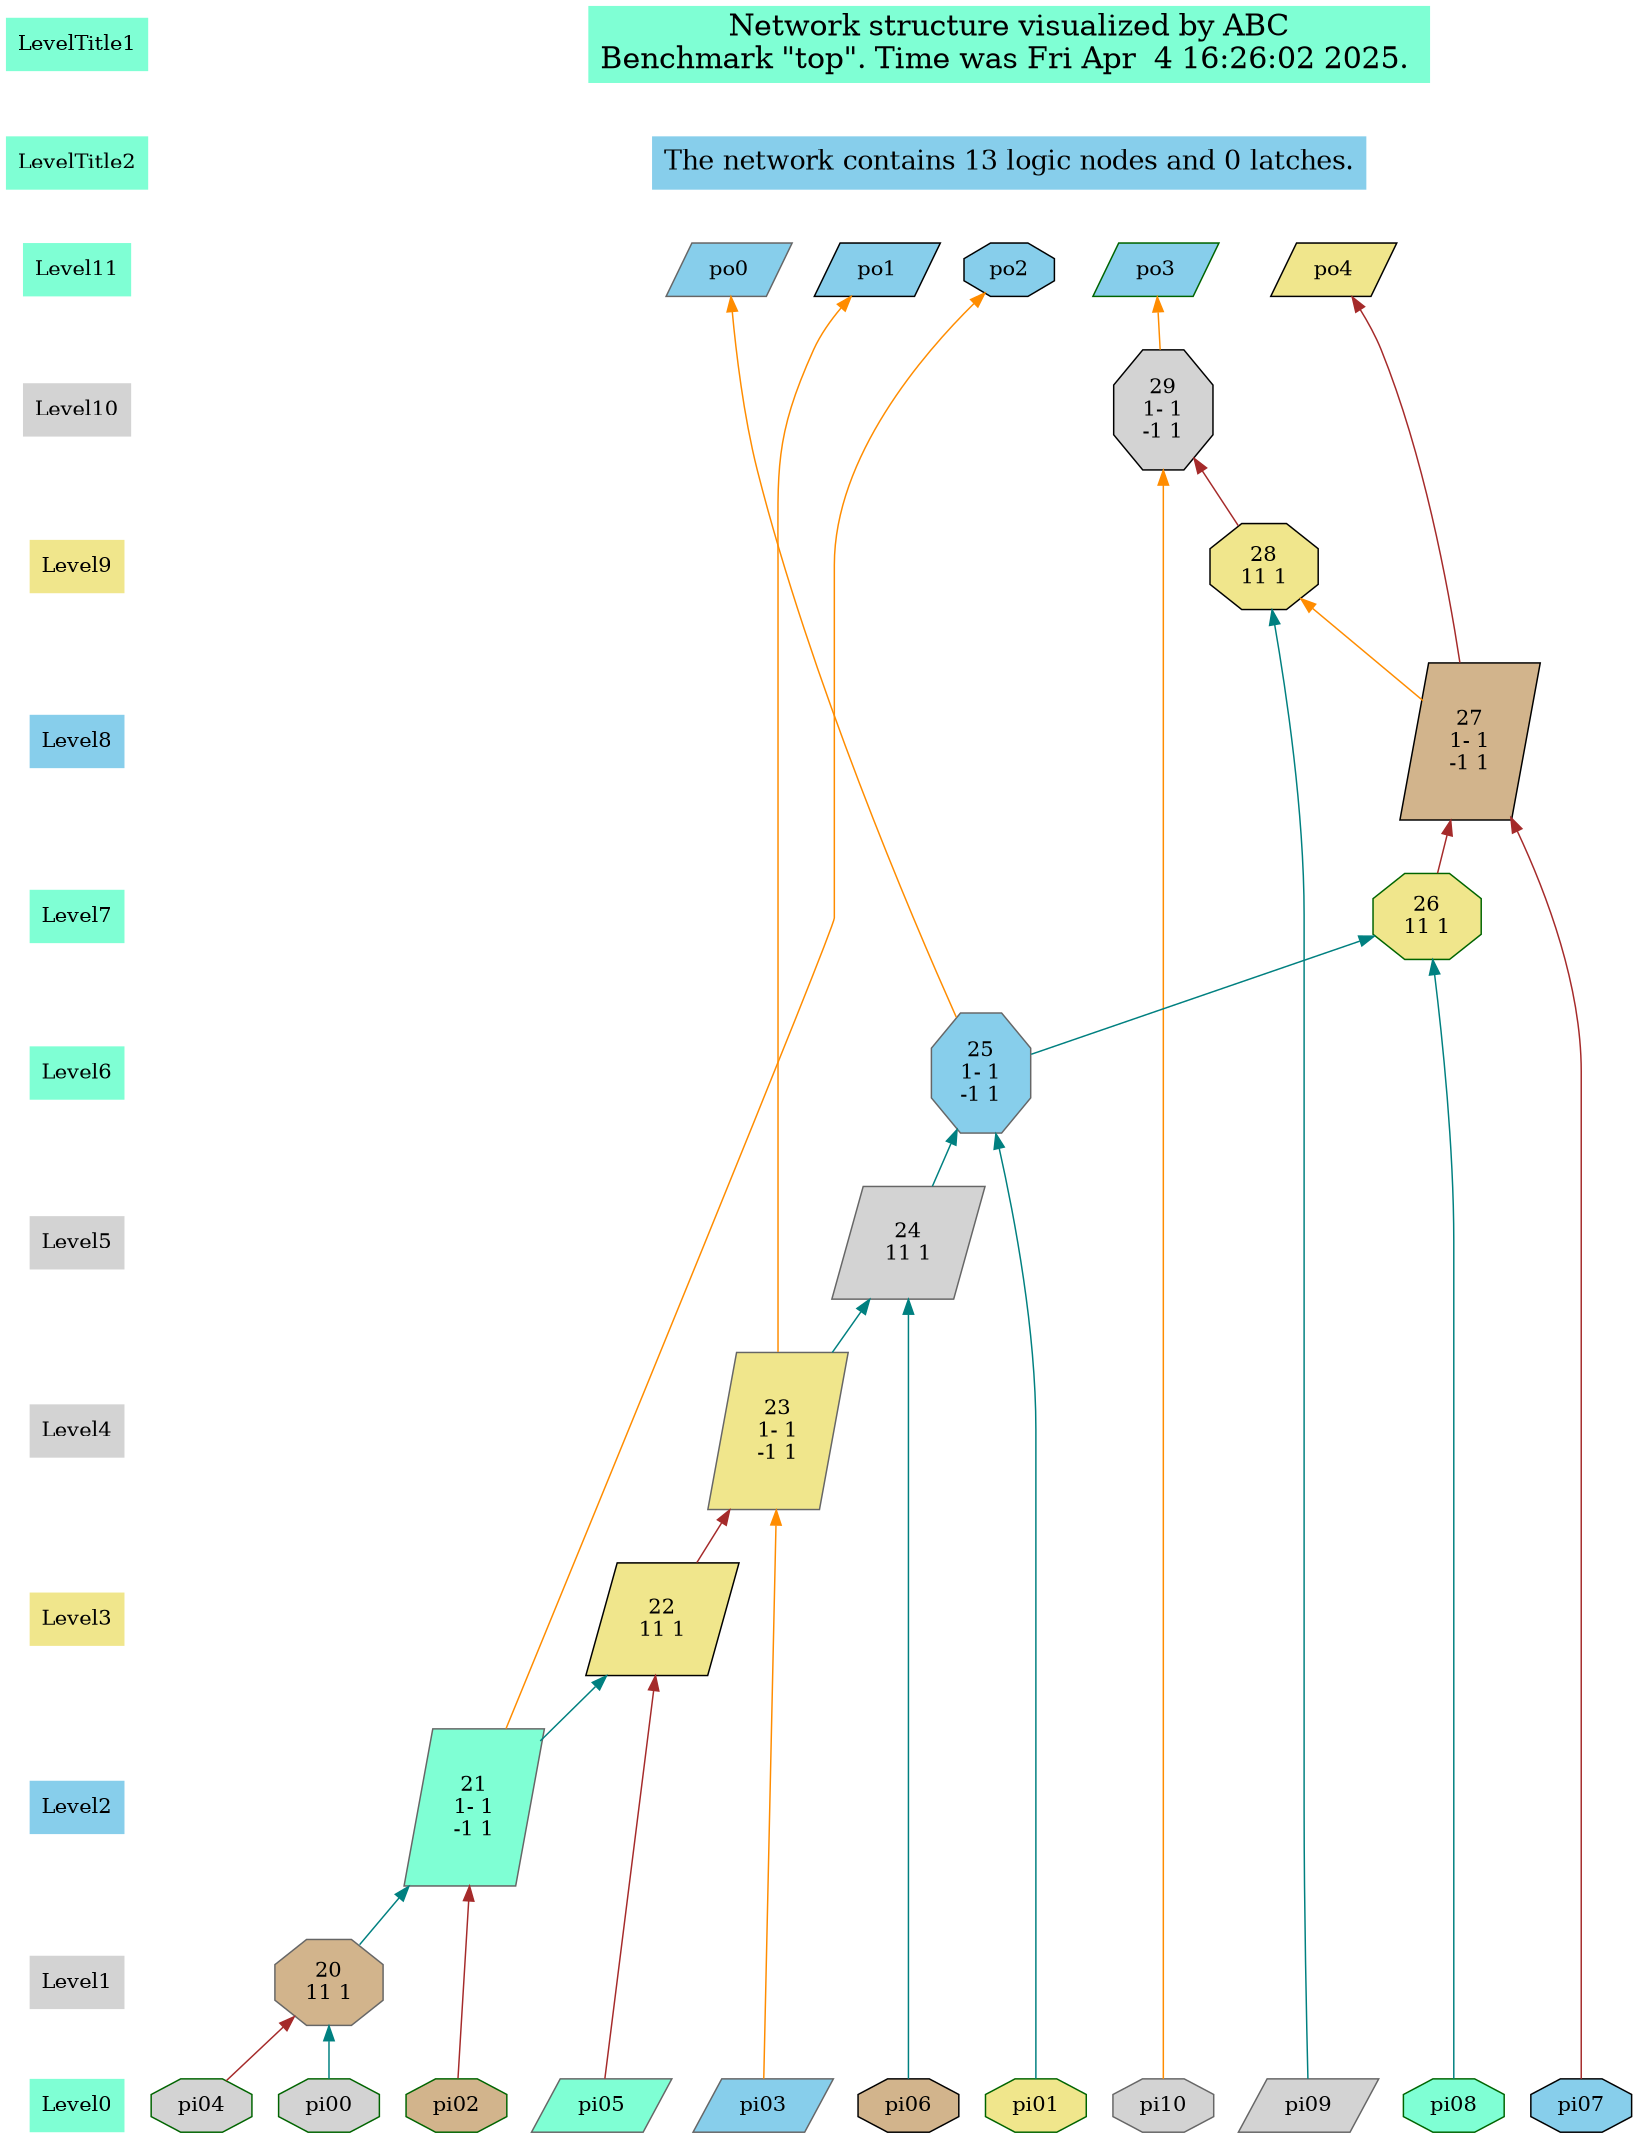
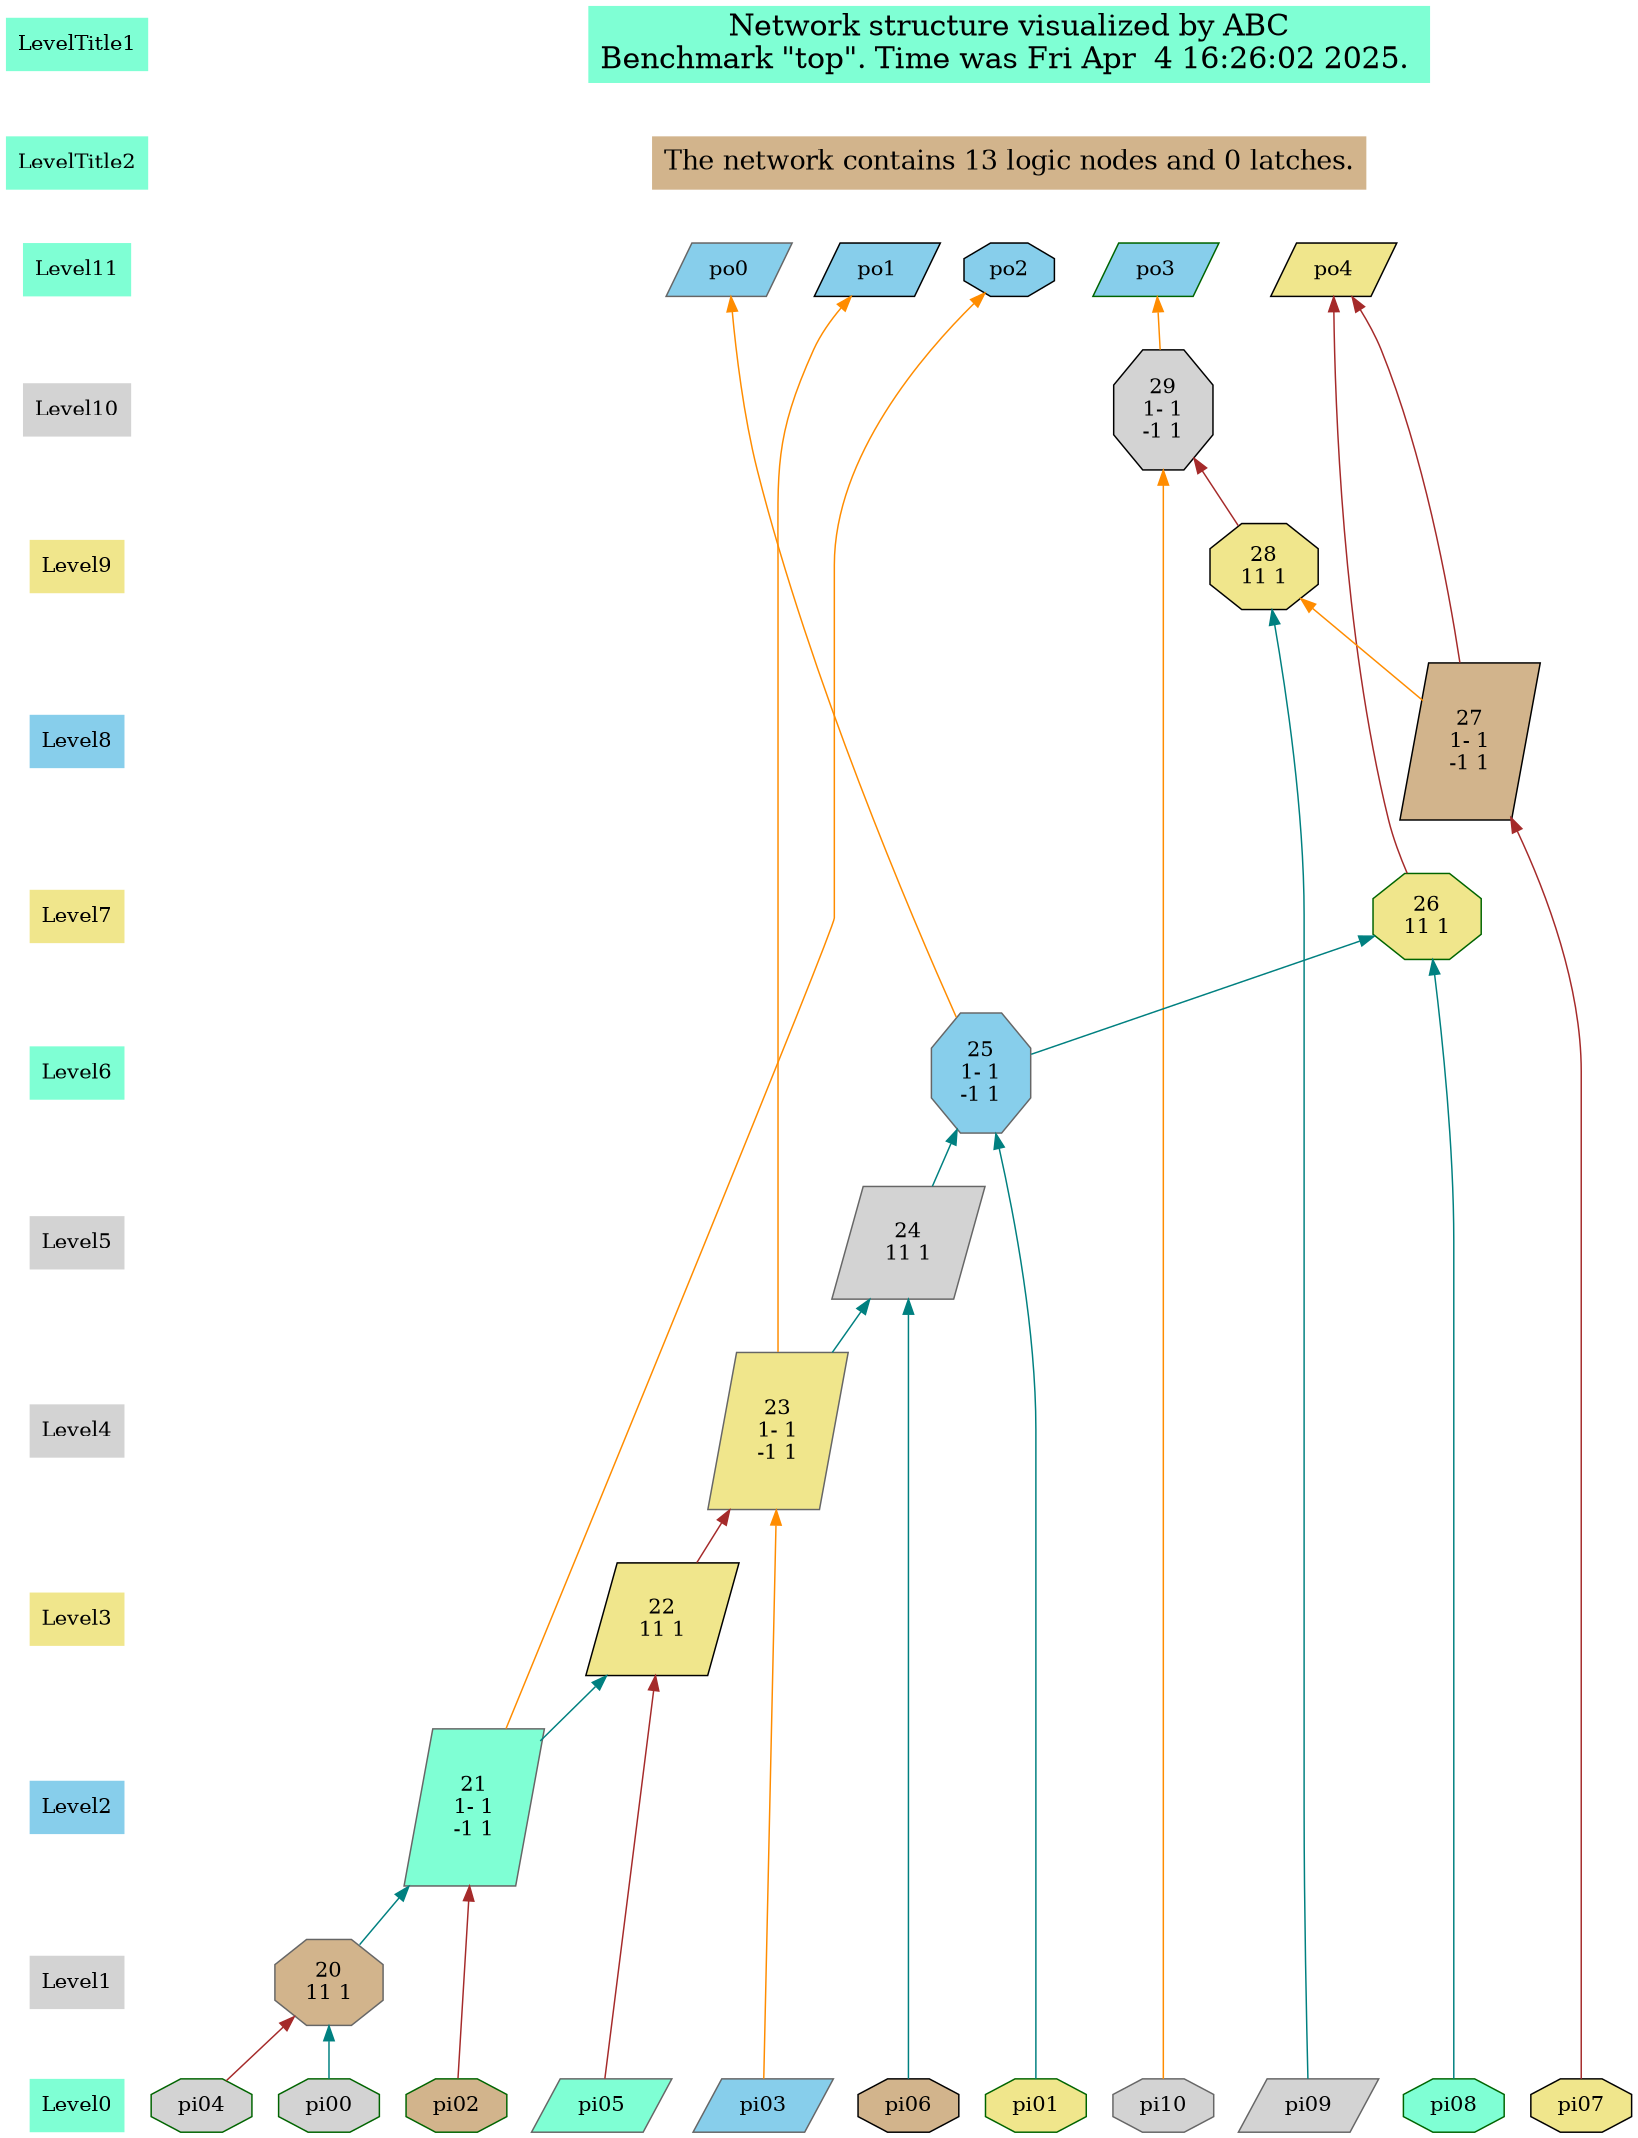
node "The network contains 13 logic nodes and 0 latches.": fillcolor skyblue -> tan
edge "26 11 1" -> "27 1- 1 -1 1": now "26 11 1" -> "po4"
node "Level7": fillcolor aquamarine -> khaki
node "pi07": fillcolor skyblue -> khaki
